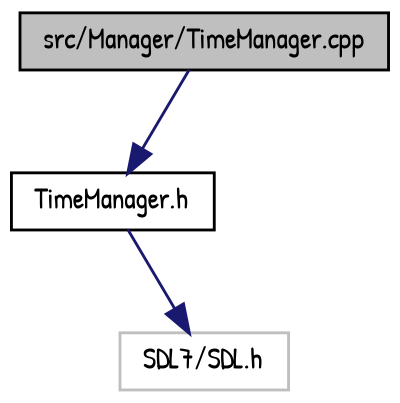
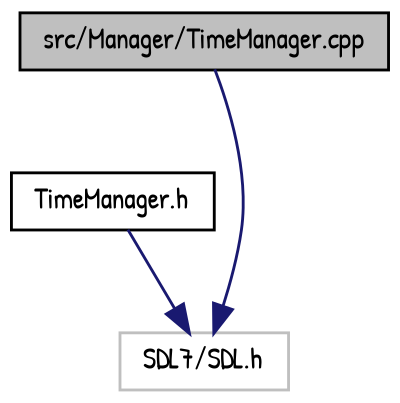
edge "src/Manager/TimeManager.cpp" -> "TimeManager.h": now "src/Manager/TimeManager.cpp" -> "SDL7/SDL.h"
